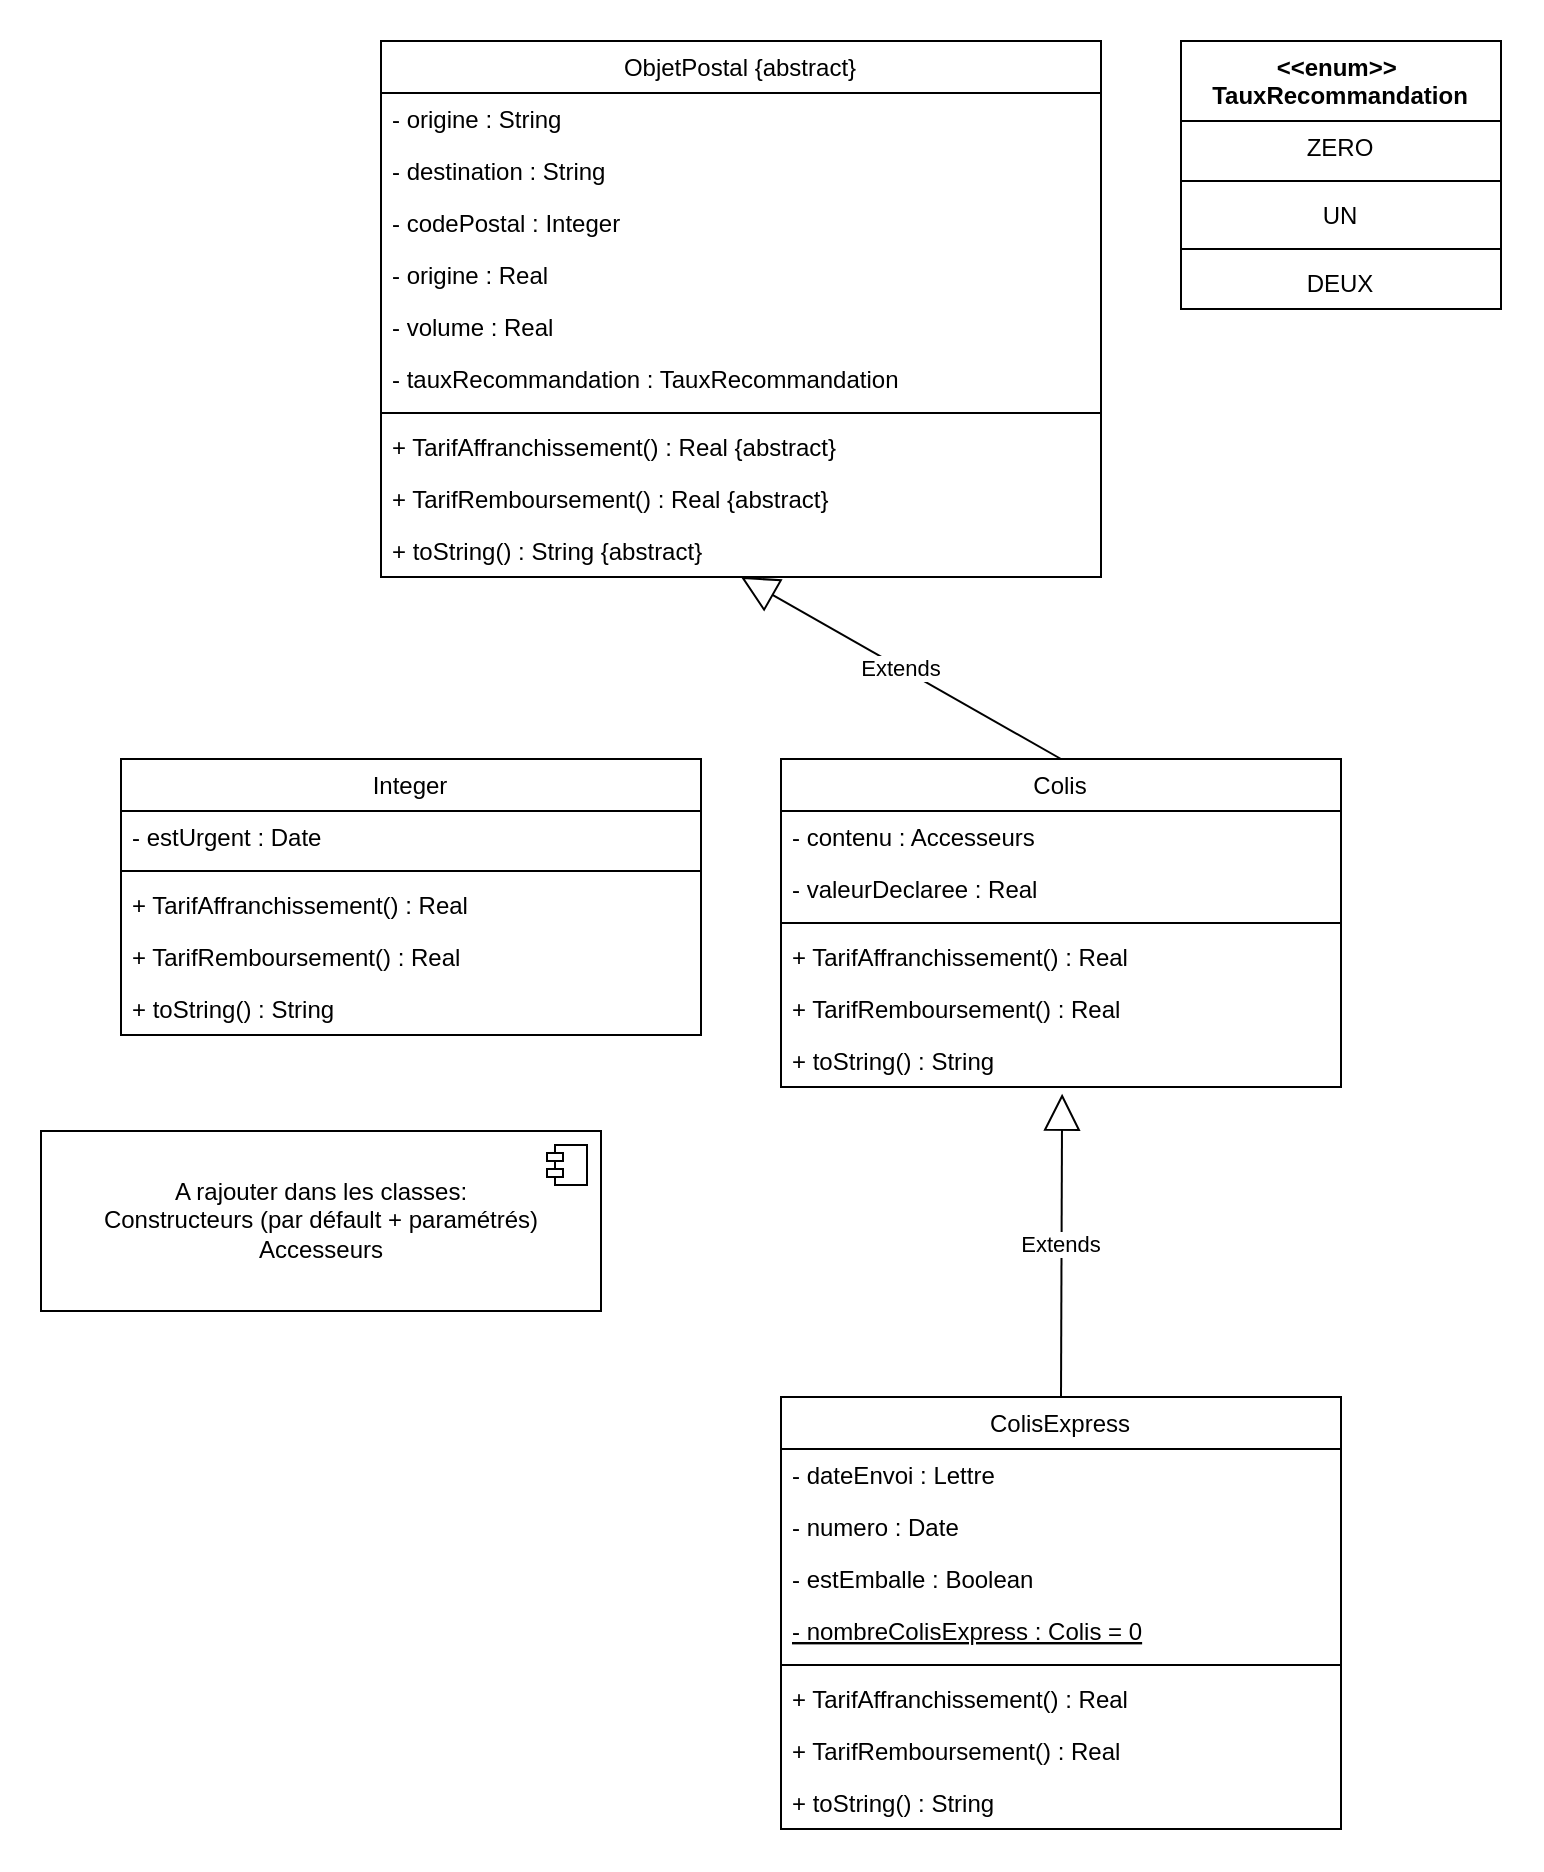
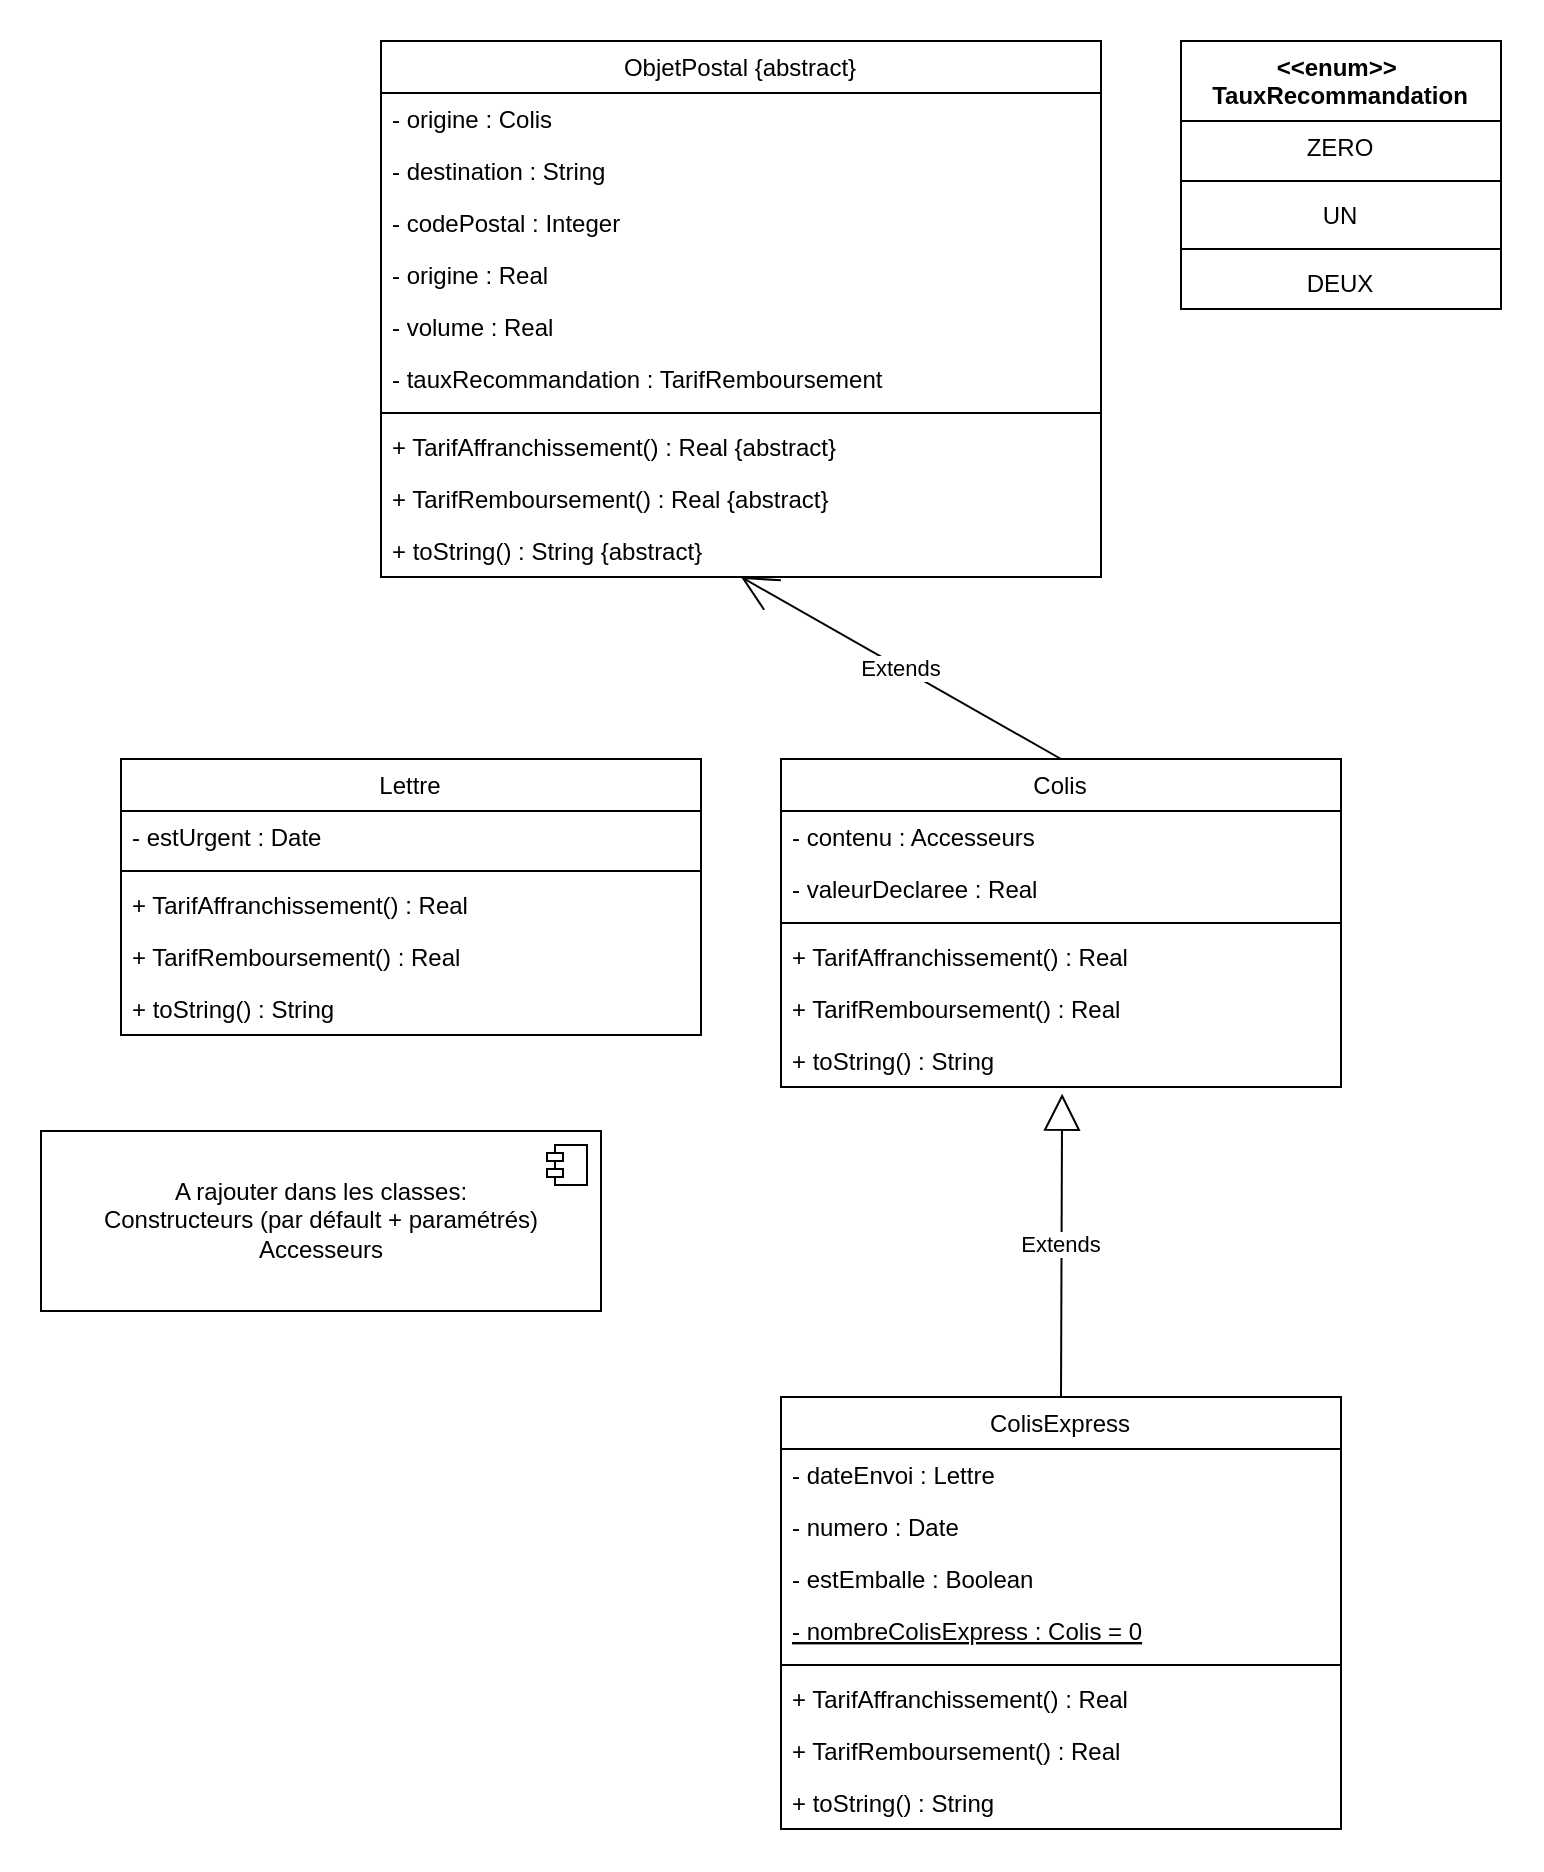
node "- origine : String": label "- origine : String" -> "- origine : Colis"
node "- tauxRecommandation : TauxRecommandation": label "- tauxRecommandation : TauxRecommandation" -> "- tauxRecommandation : TarifRemboursement"
edge "Colis" -> "ObjetPostal {abstract}": arrowhead block -> open
node "Integer": label "Integer" -> "Lettre"
